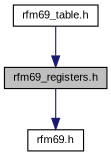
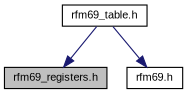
edge "rfm69_registers.h" -> "rfm69.h": now "rfm69_table.h" -> "rfm69.h"
